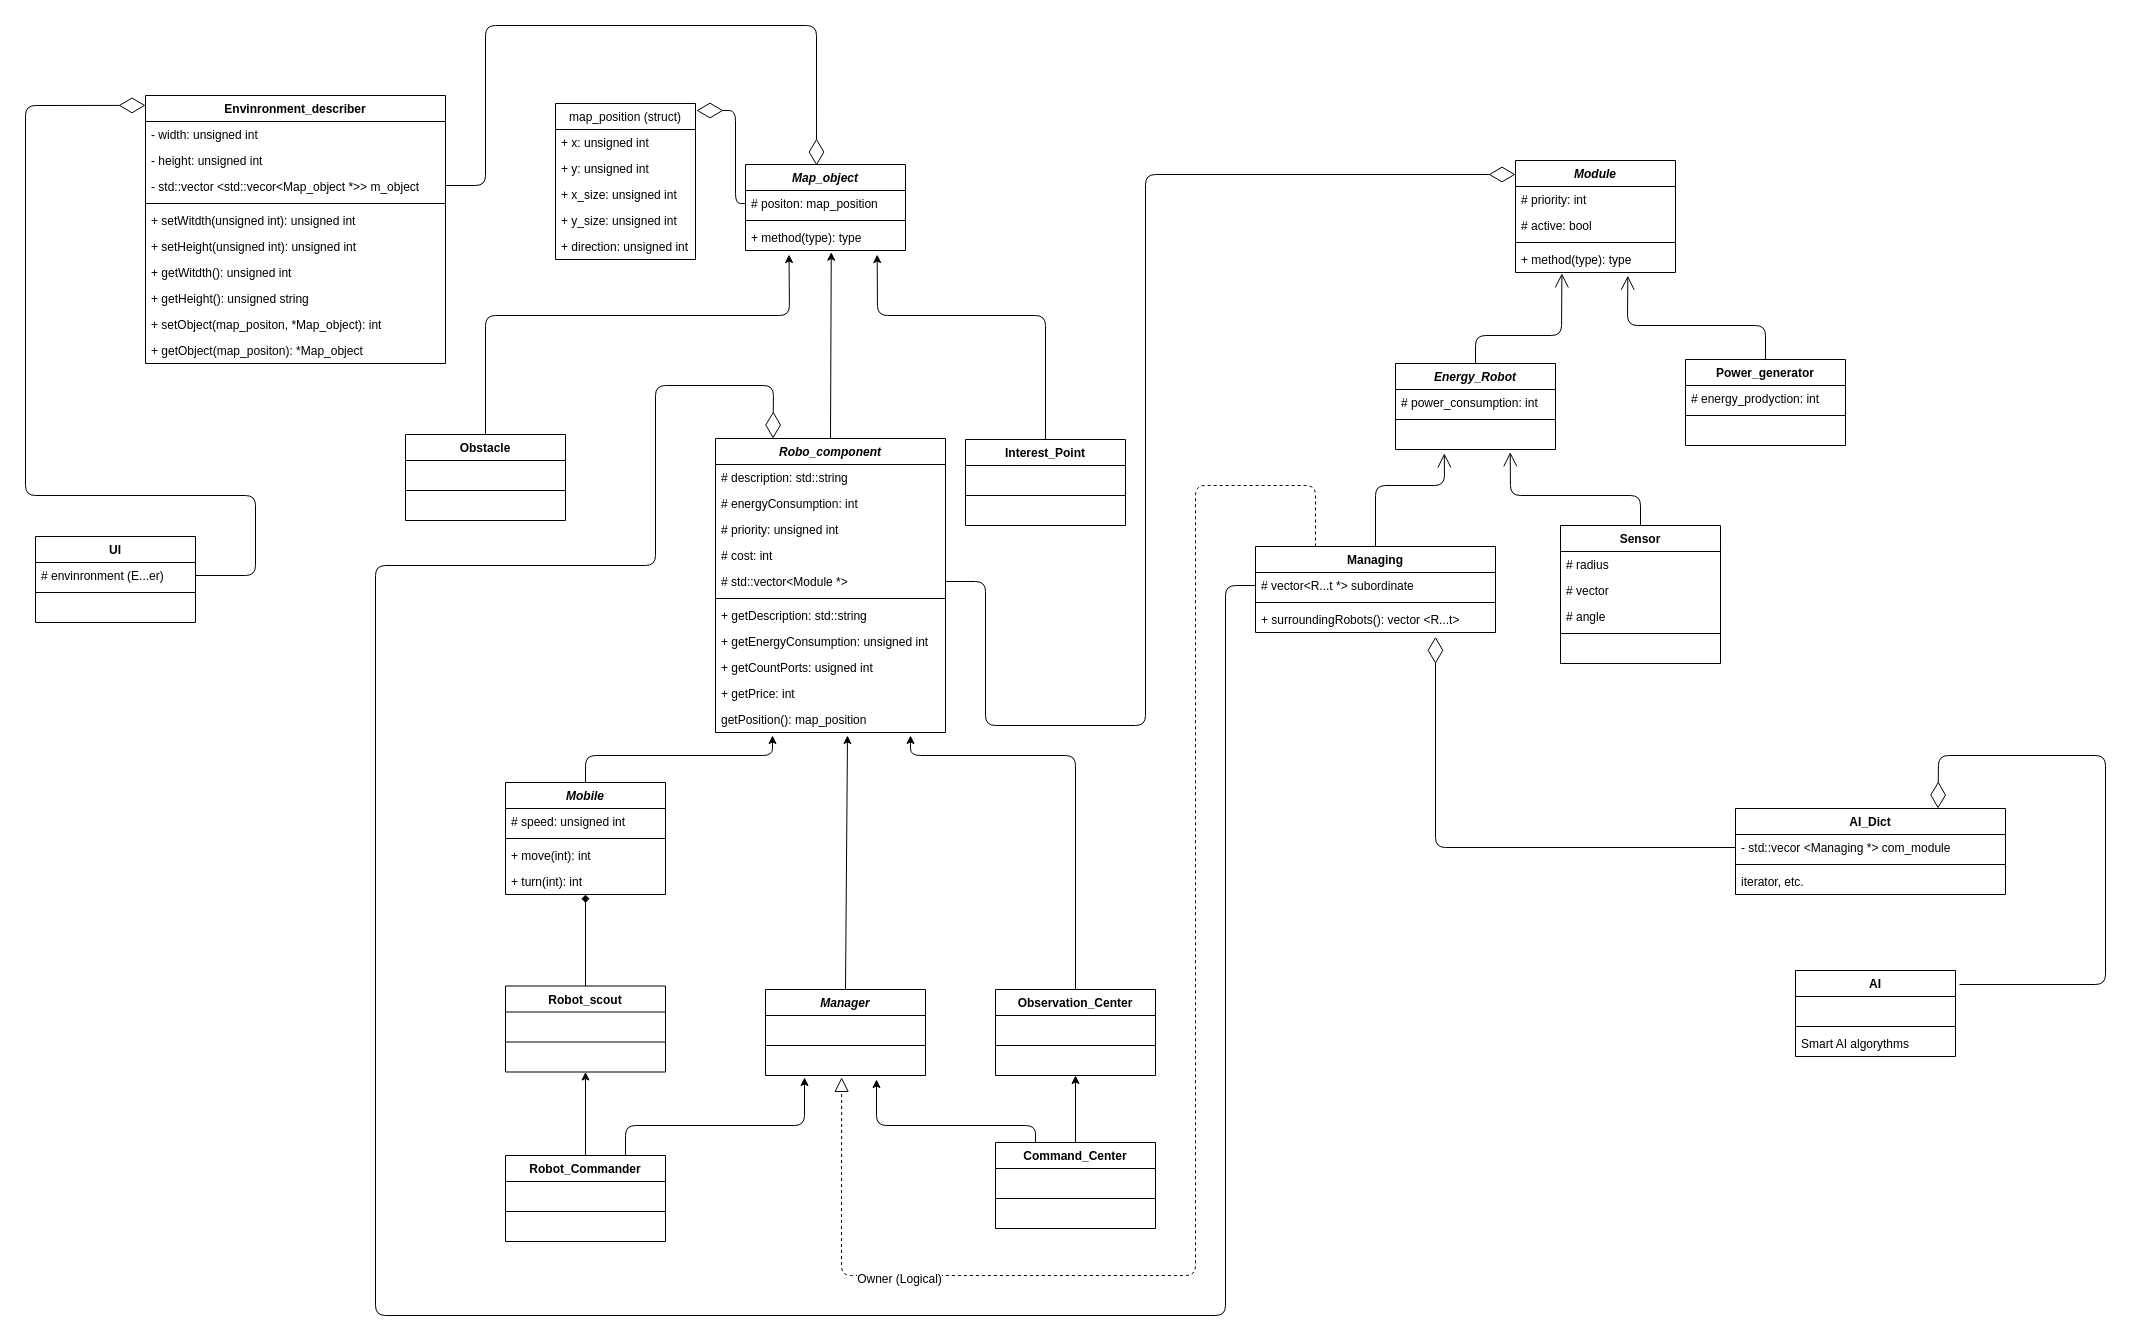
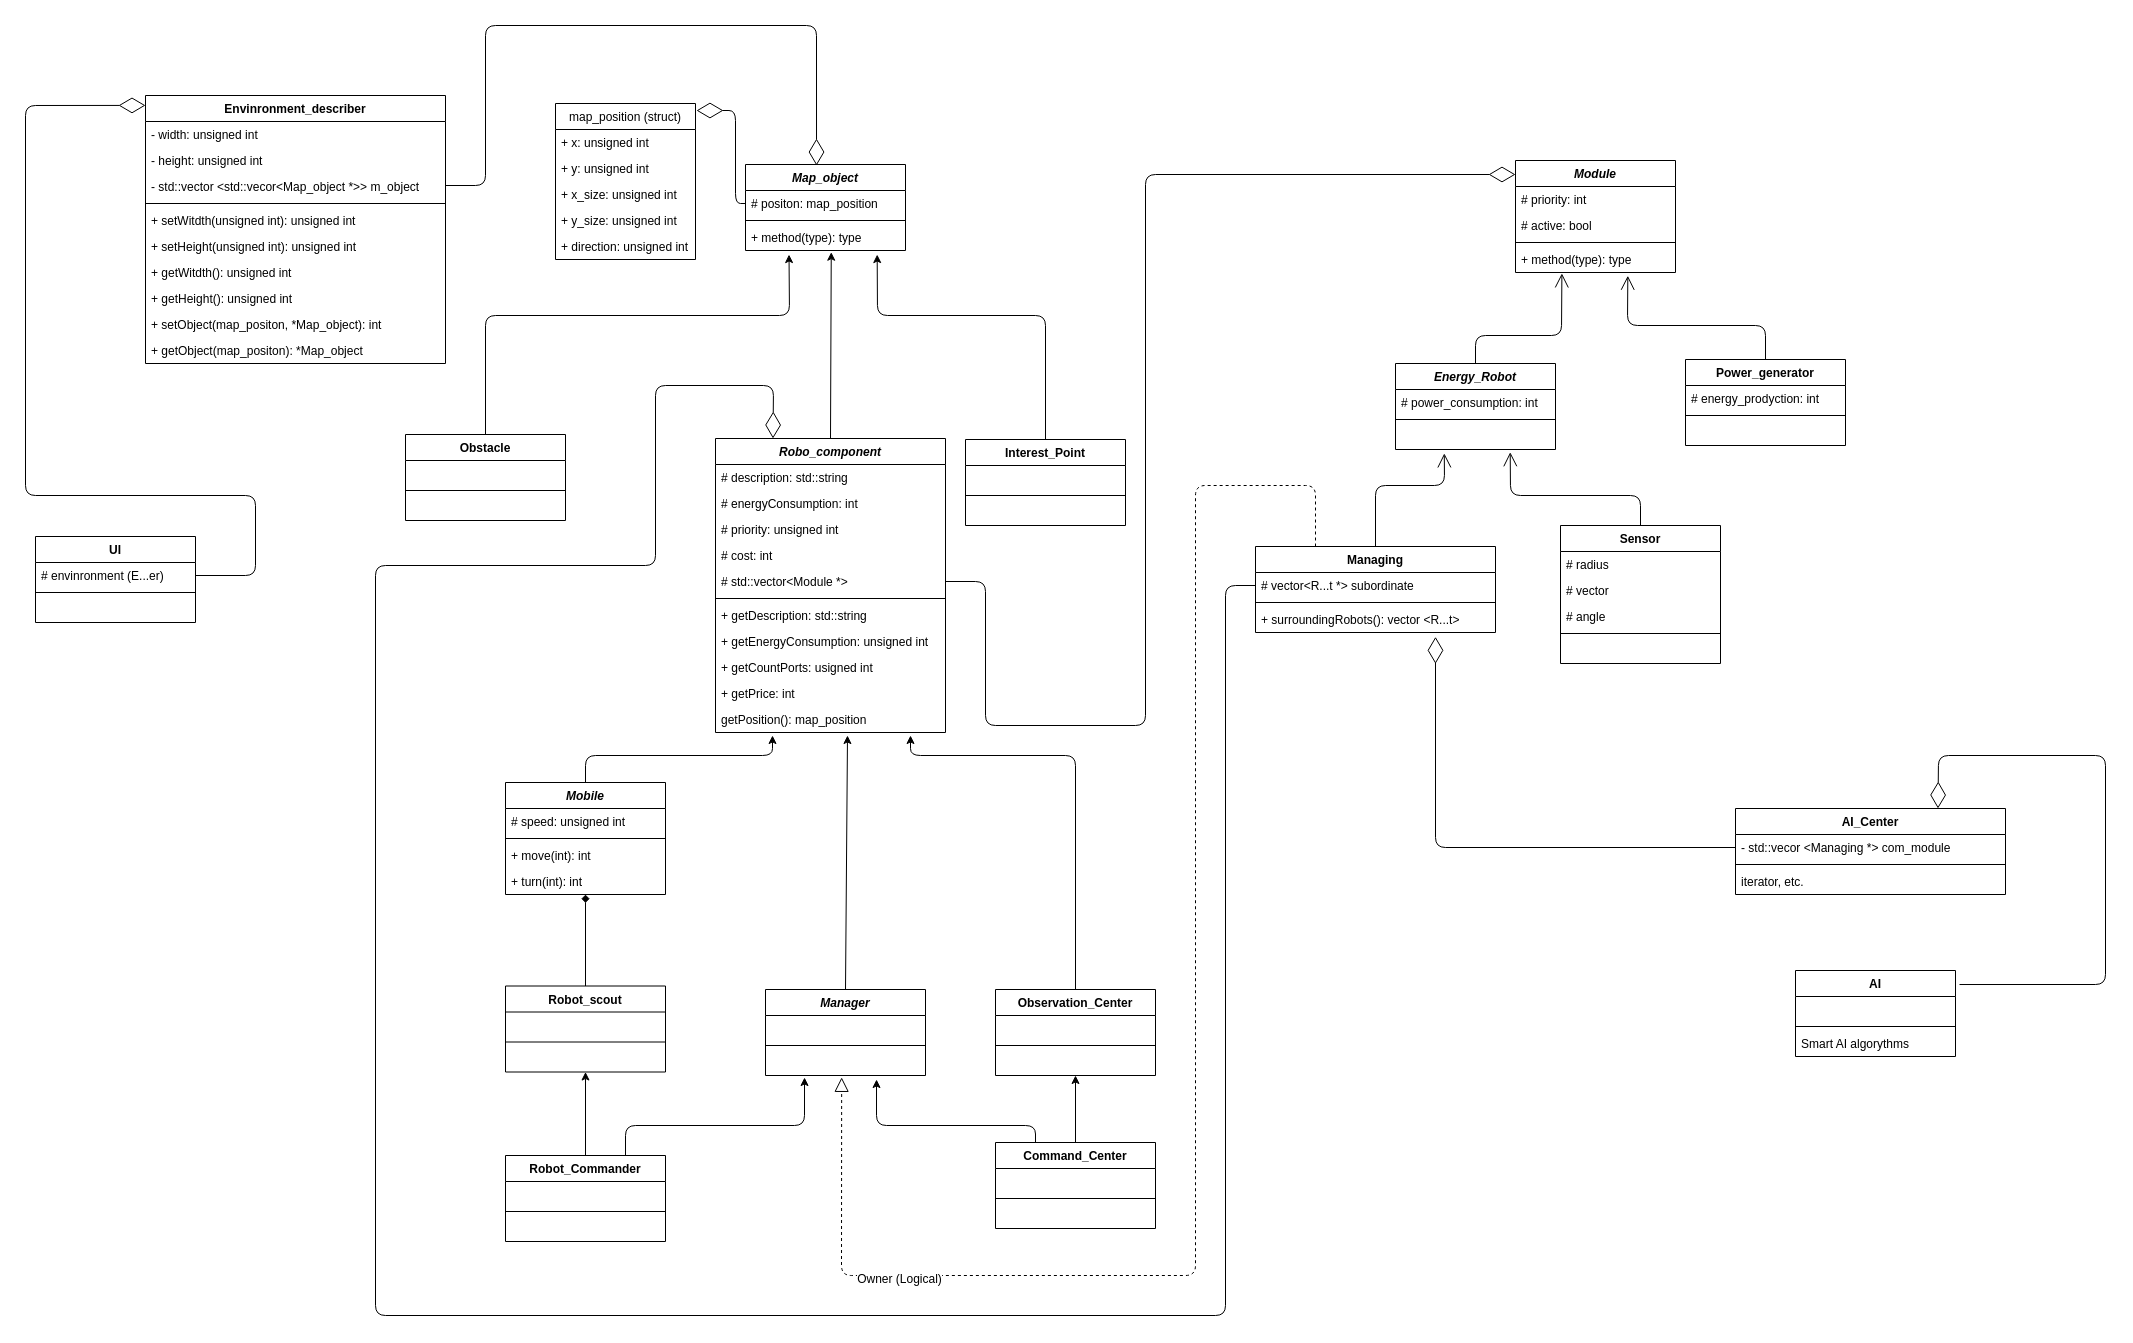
node "+ getHeight(): unsigned string": label "+ getHeight(): unsigned string" -> "+ getHeight(): unsigned int"
node "AI_Dict": label "AI_Dict" -> "AI_Center"
